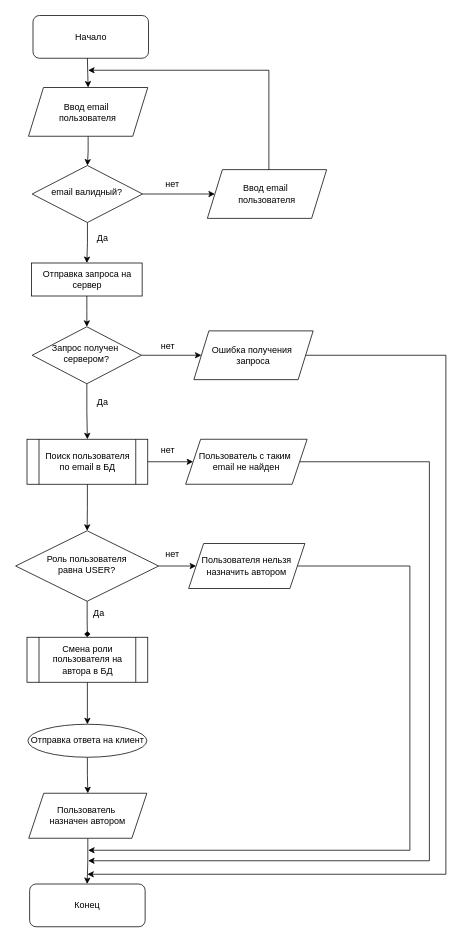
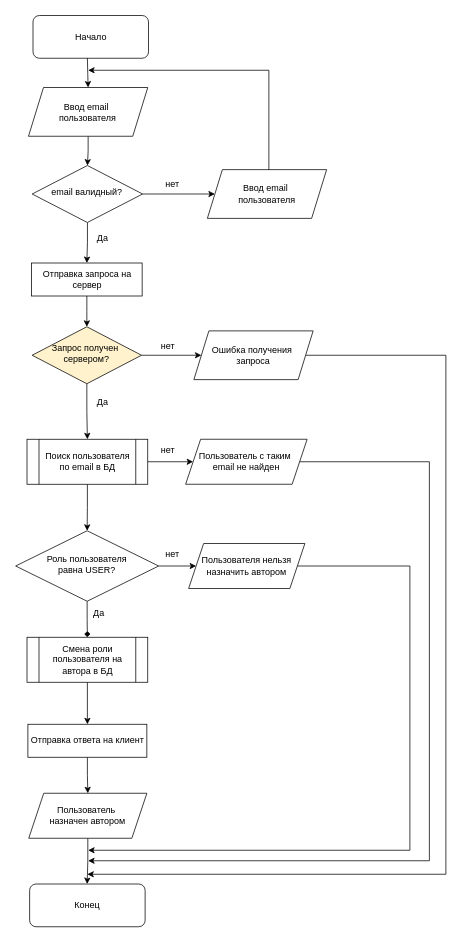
node "Запрос получен сервером?": fillcolor #ffffff -> #fff2cc
node "Отправка ответа на клиент": shape ellipse -> rectangle
